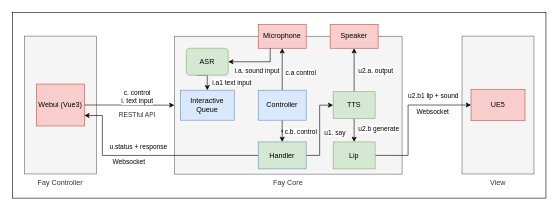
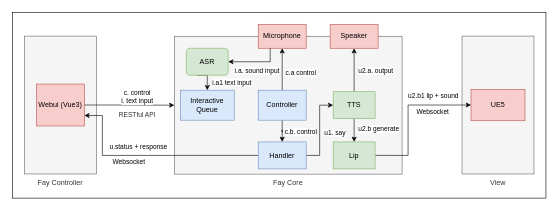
node "Handler": fillcolor #d5e8d4 -> #dae8fc
